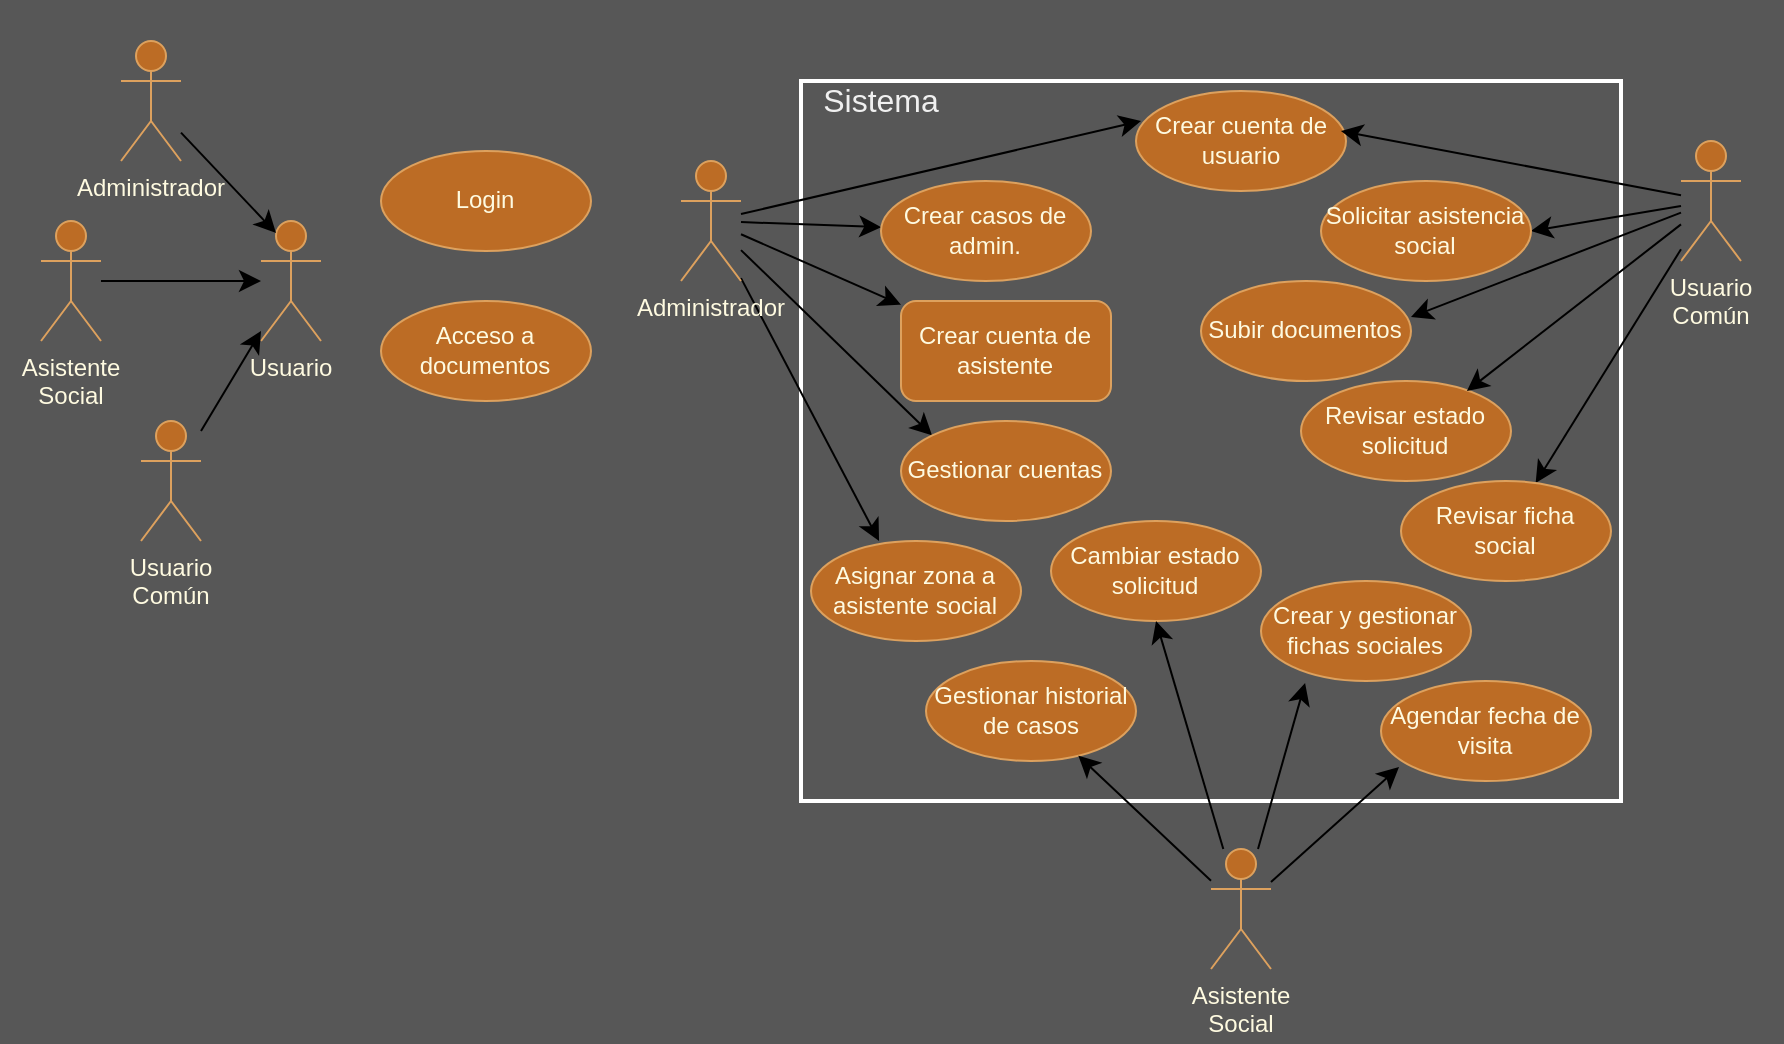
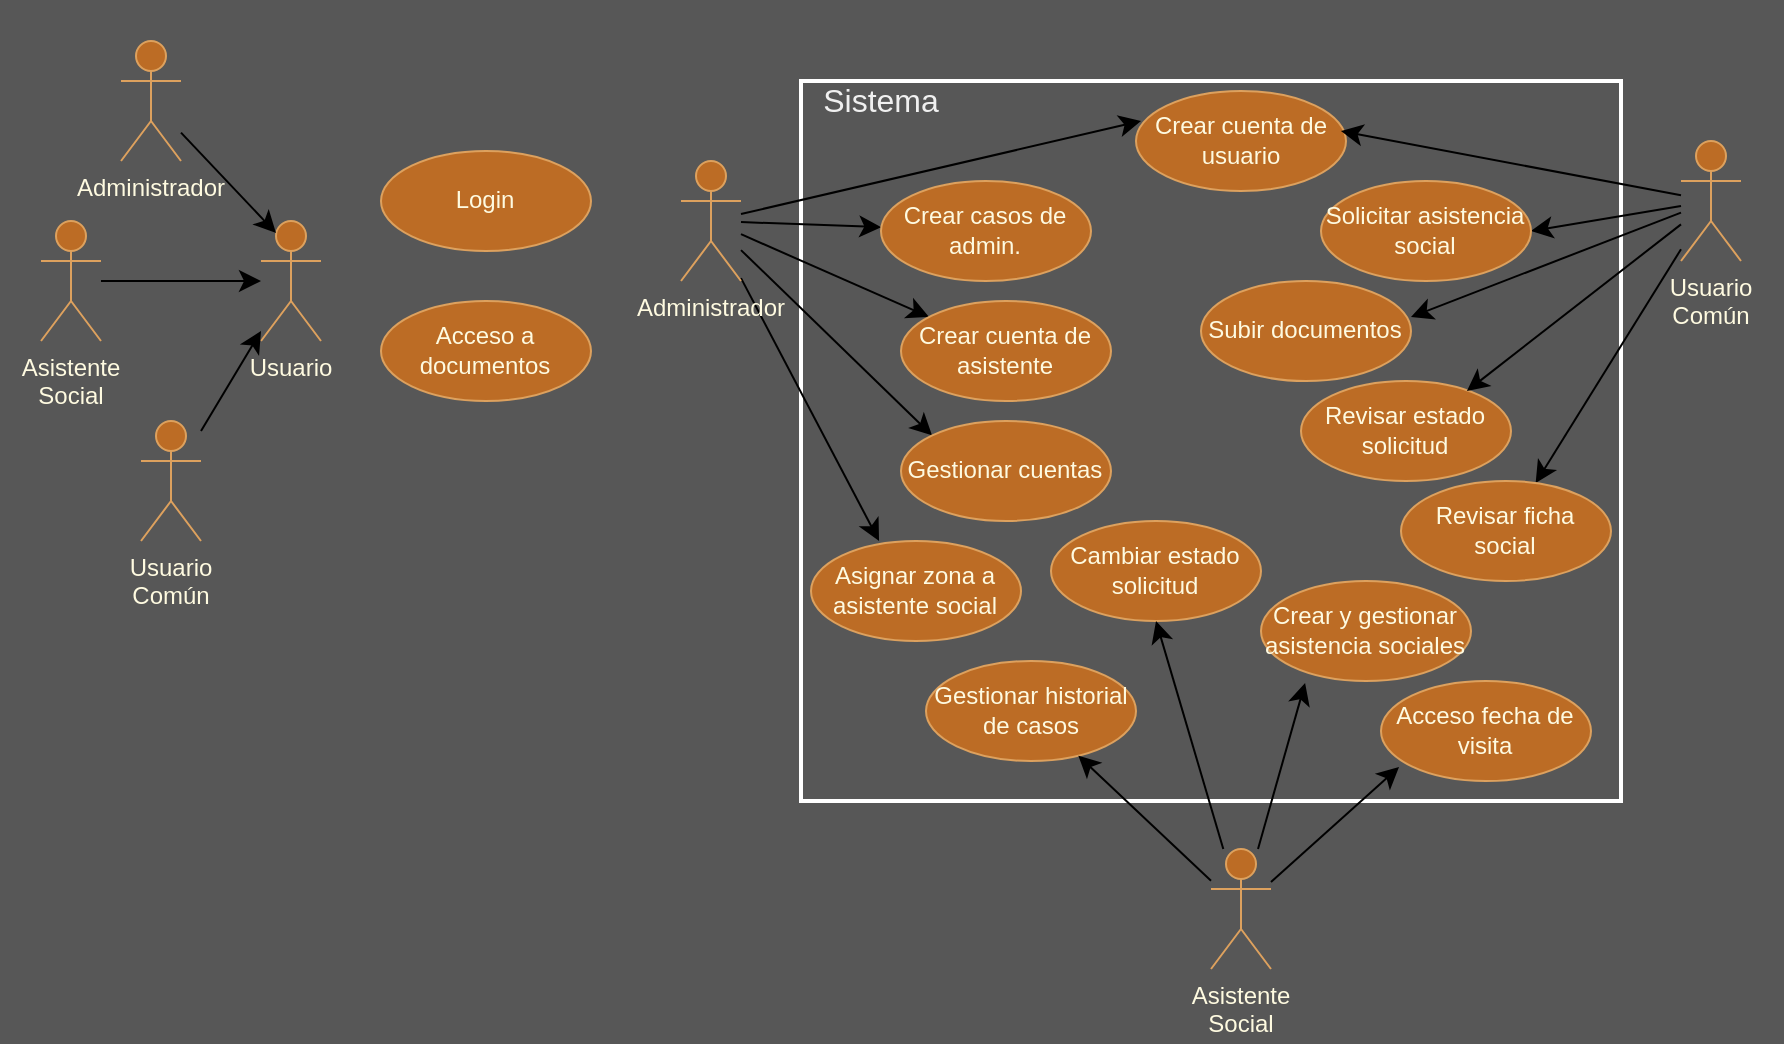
node "Crear cuenta de asistente": shape rounded rectangle -> ellipse
node "Crear y gestionar fichas sociales": label "Crear y gestionar fichas sociales" -> "Crear y gestionar asistencia sociales"
node "Agendar fecha de visita": label "Agendar fecha de visita" -> "Acceso fecha de visita"
